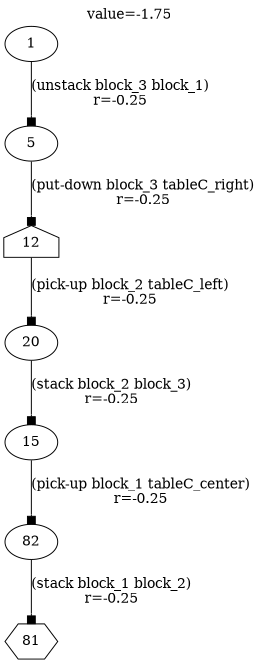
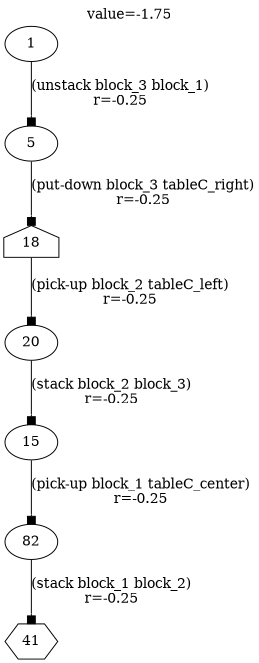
node "12": label "12" -> "18"
node "81": label "81" -> "41"
